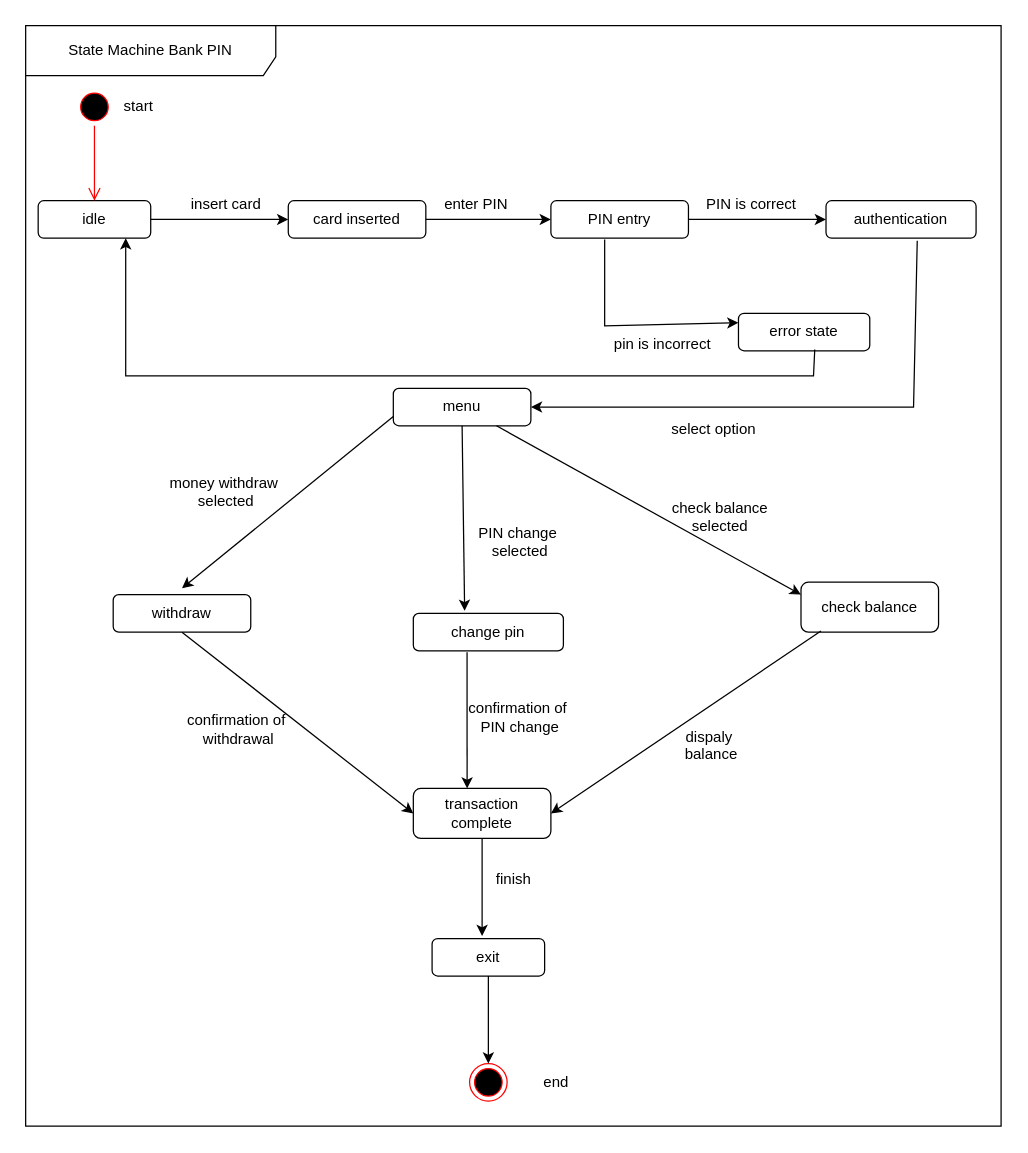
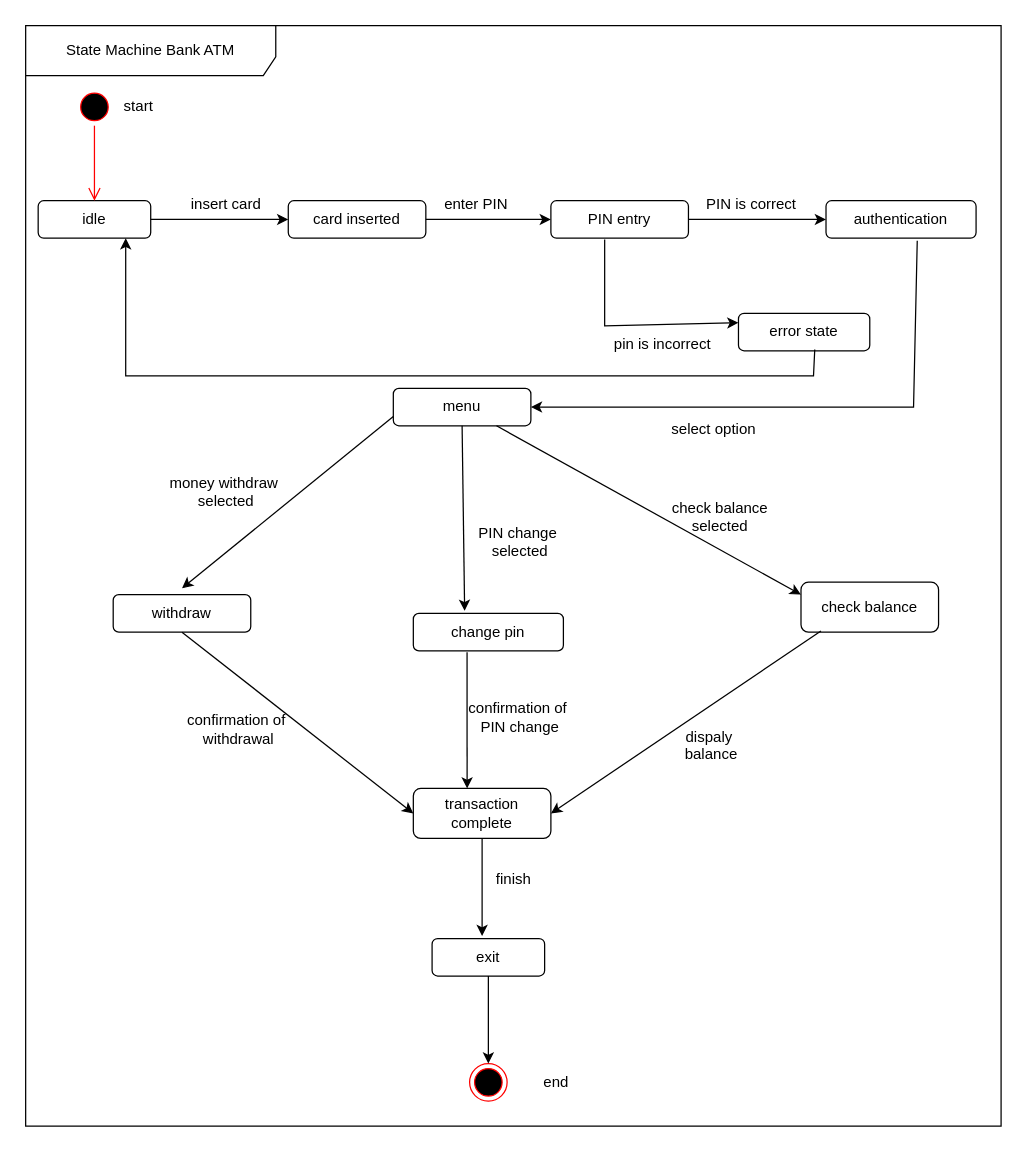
node "State Machine Bank PIN": label "State Machine Bank PIN" -> "State Machine Bank ATM"
